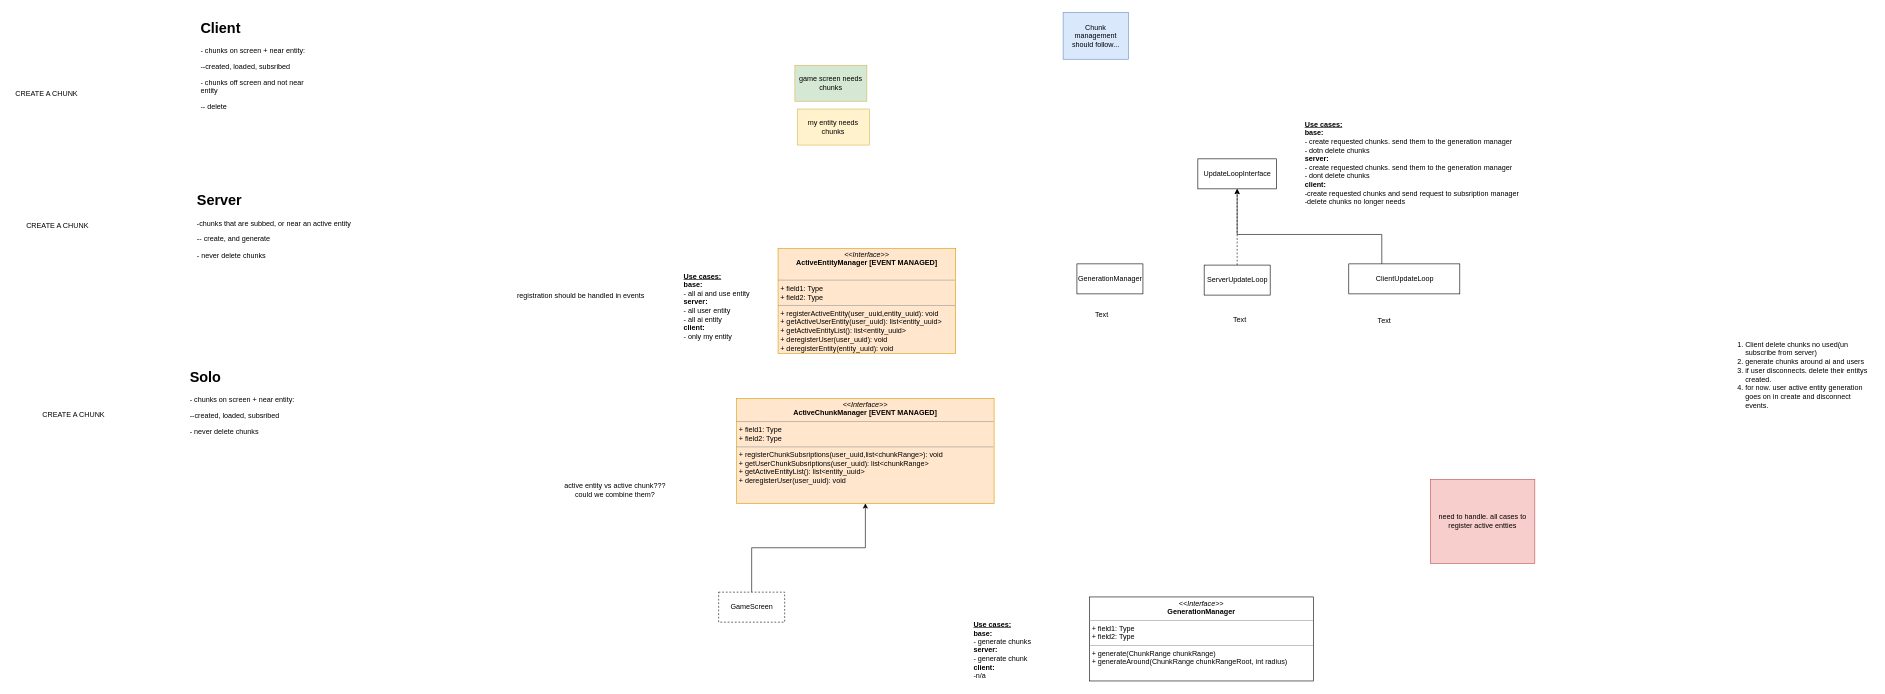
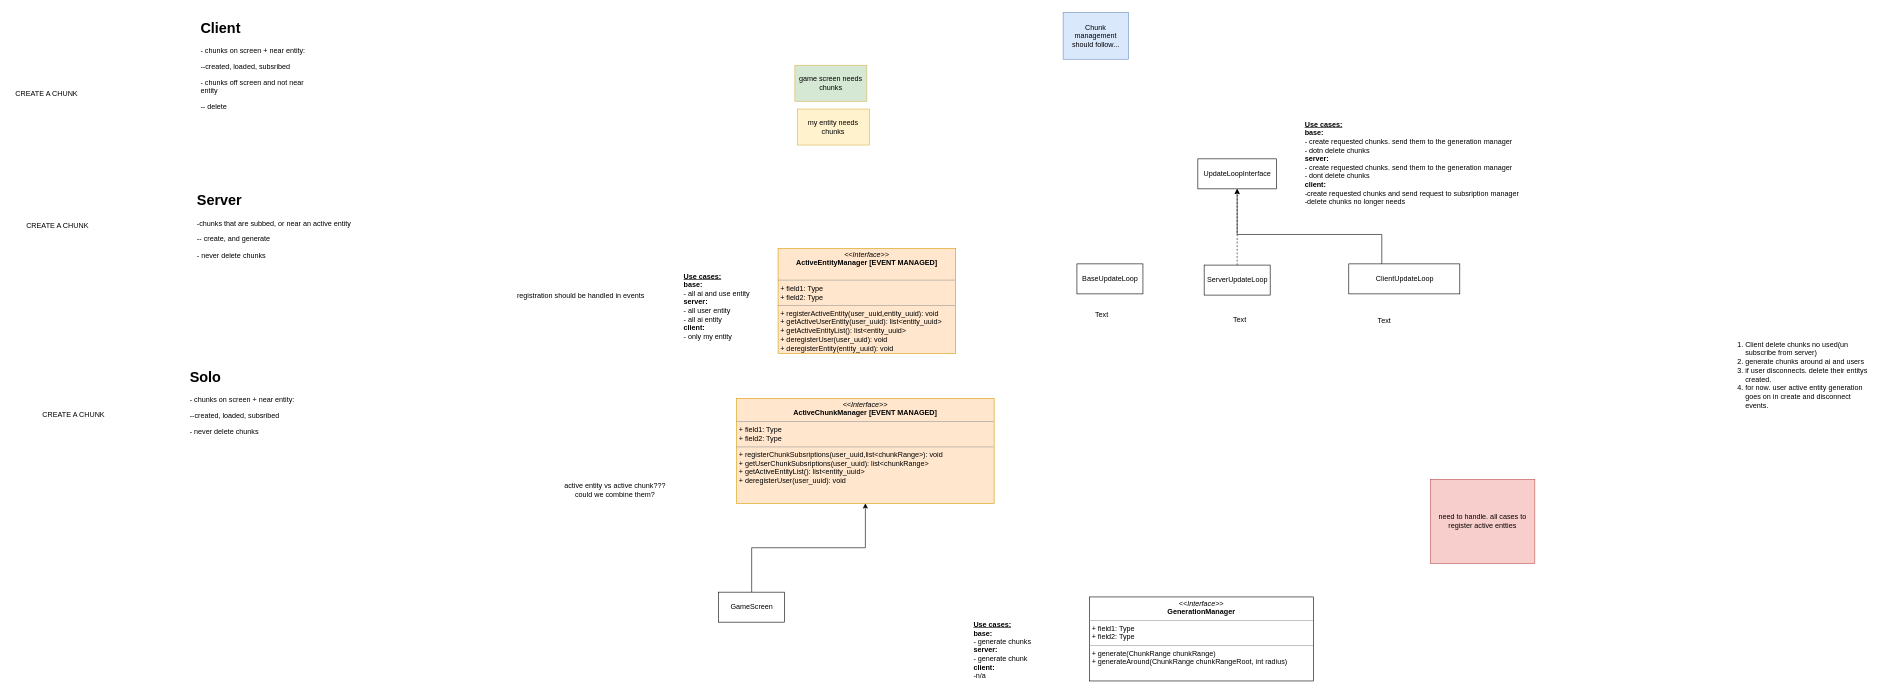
node "GenerationManager": label "GenerationManager" -> "BaseUpdateLoop"
node "GameScreen": style dashed -> solid
